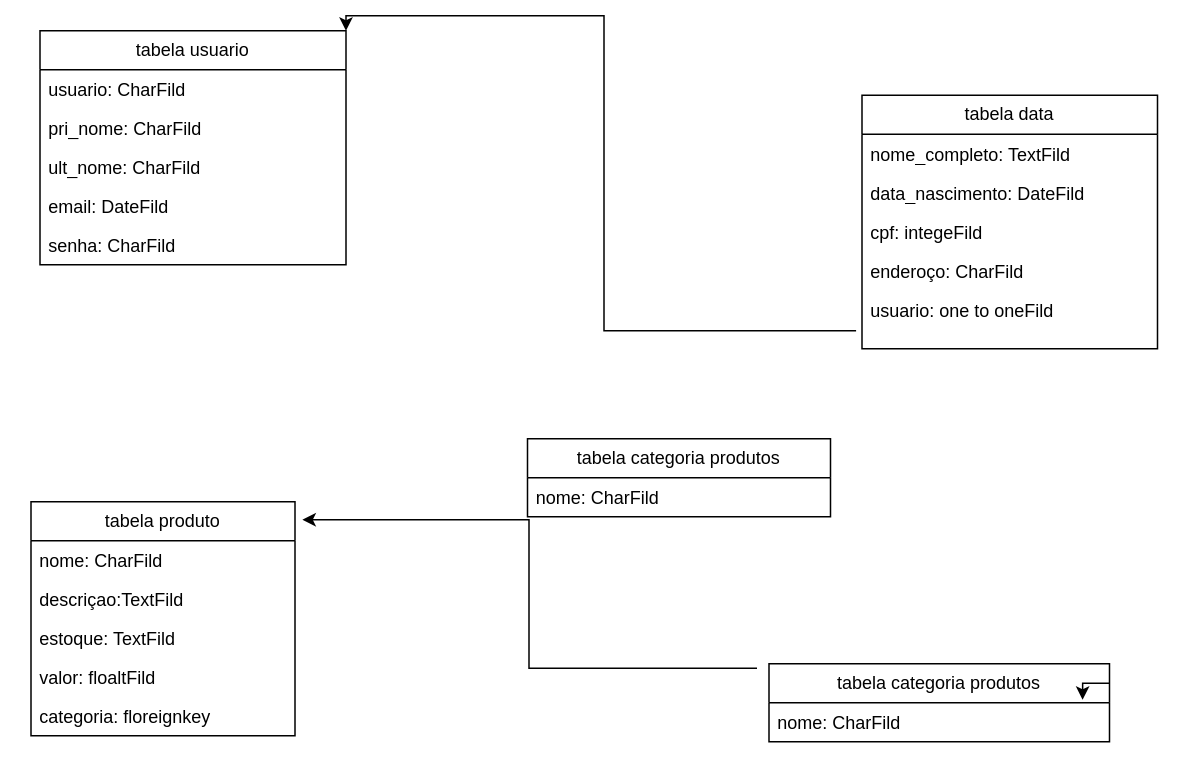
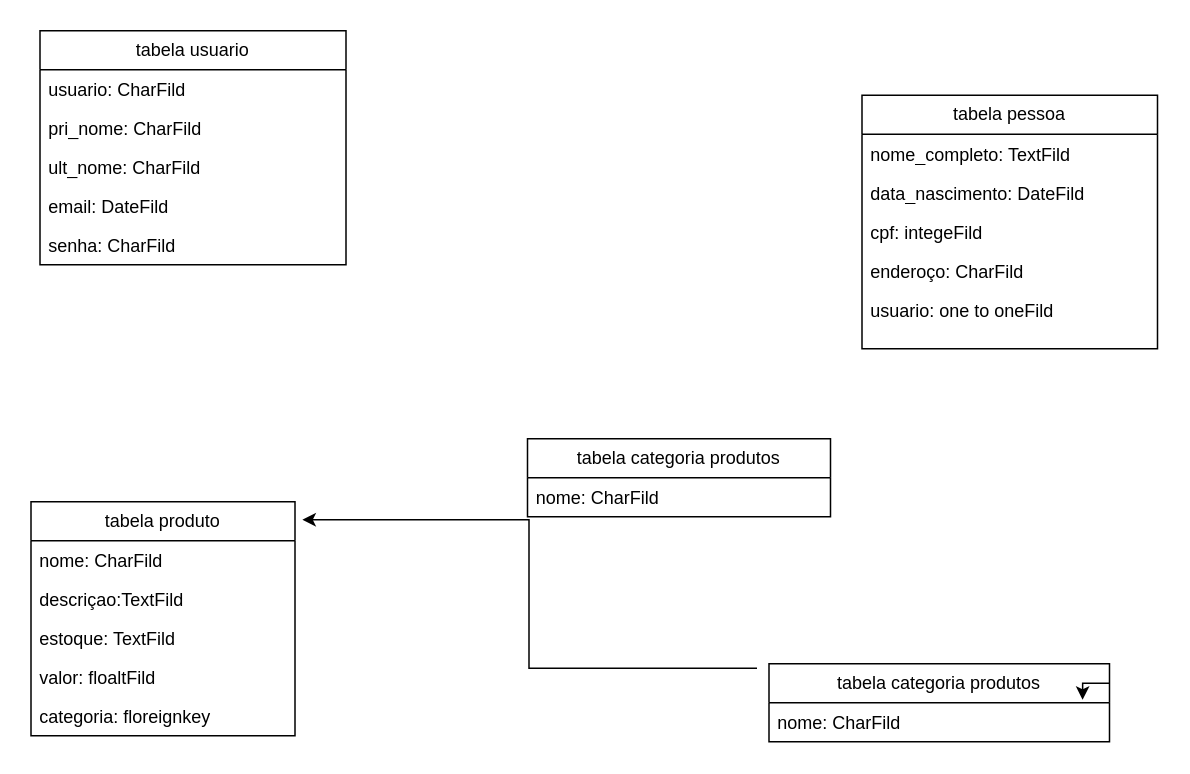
node "tabela data": label "tabela data" -> "tabela pessoa"
edge "usuario: one to oneFild" -> "tabela usuario": removed
